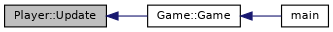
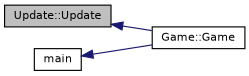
node "Player::Update": label "Player::Update" -> "Update::Update"
edge "main" -> "Game::Game": reversed
